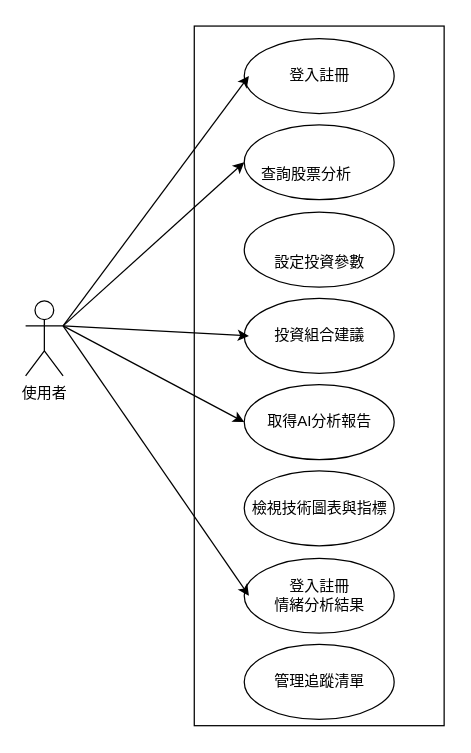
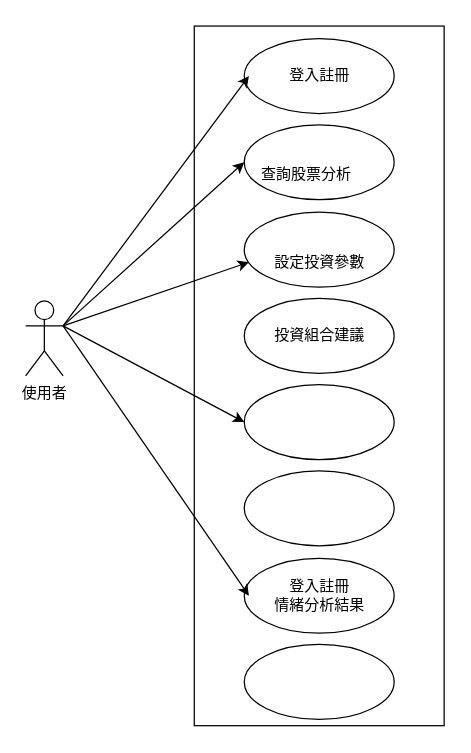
edge "使用者" -> "設定投資參數": added
edge "使用者" -> "投資組合建議": removed
node "取得AI分析報告": removed
node "檢視技術圖表與指標": removed
node "管理追蹤清單": removed
